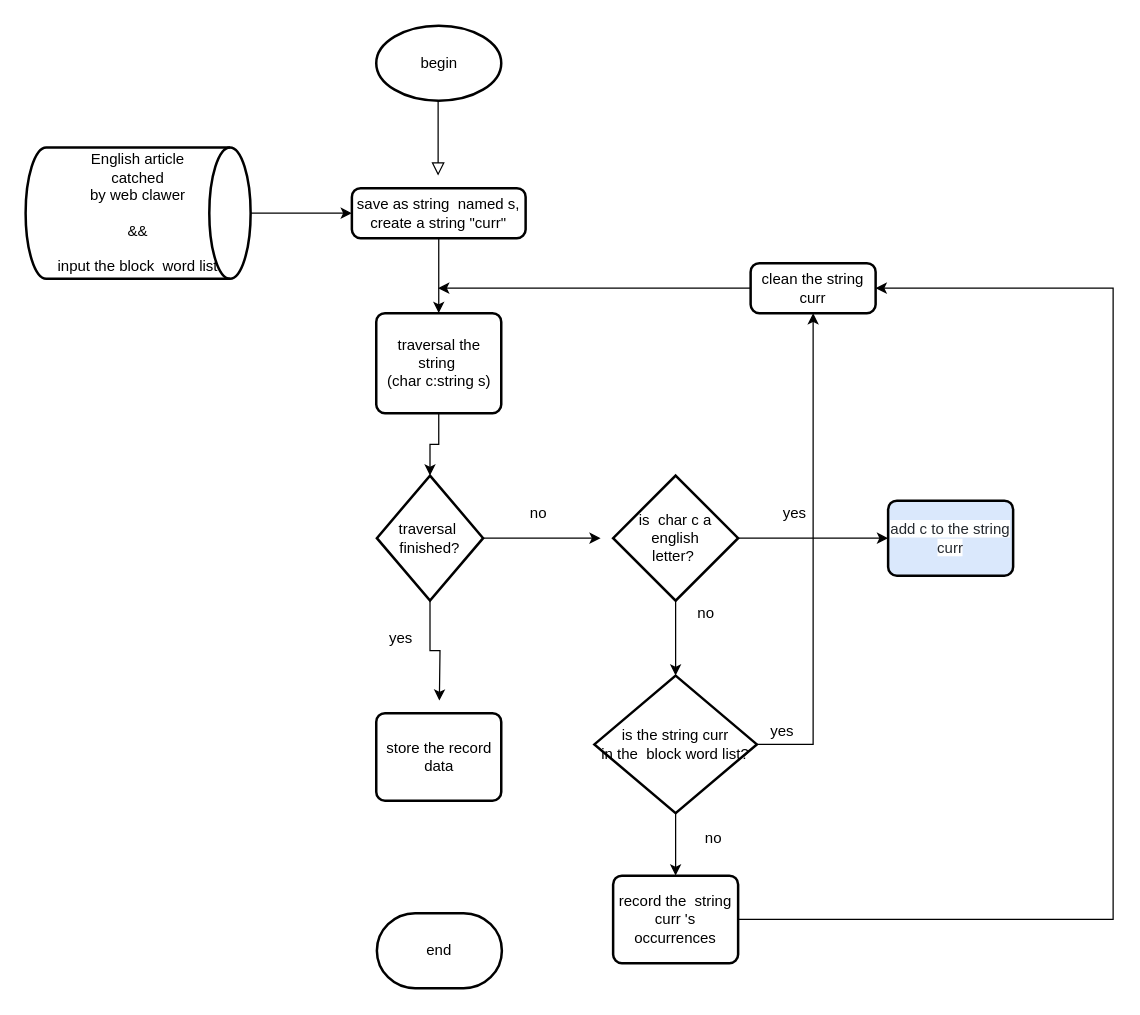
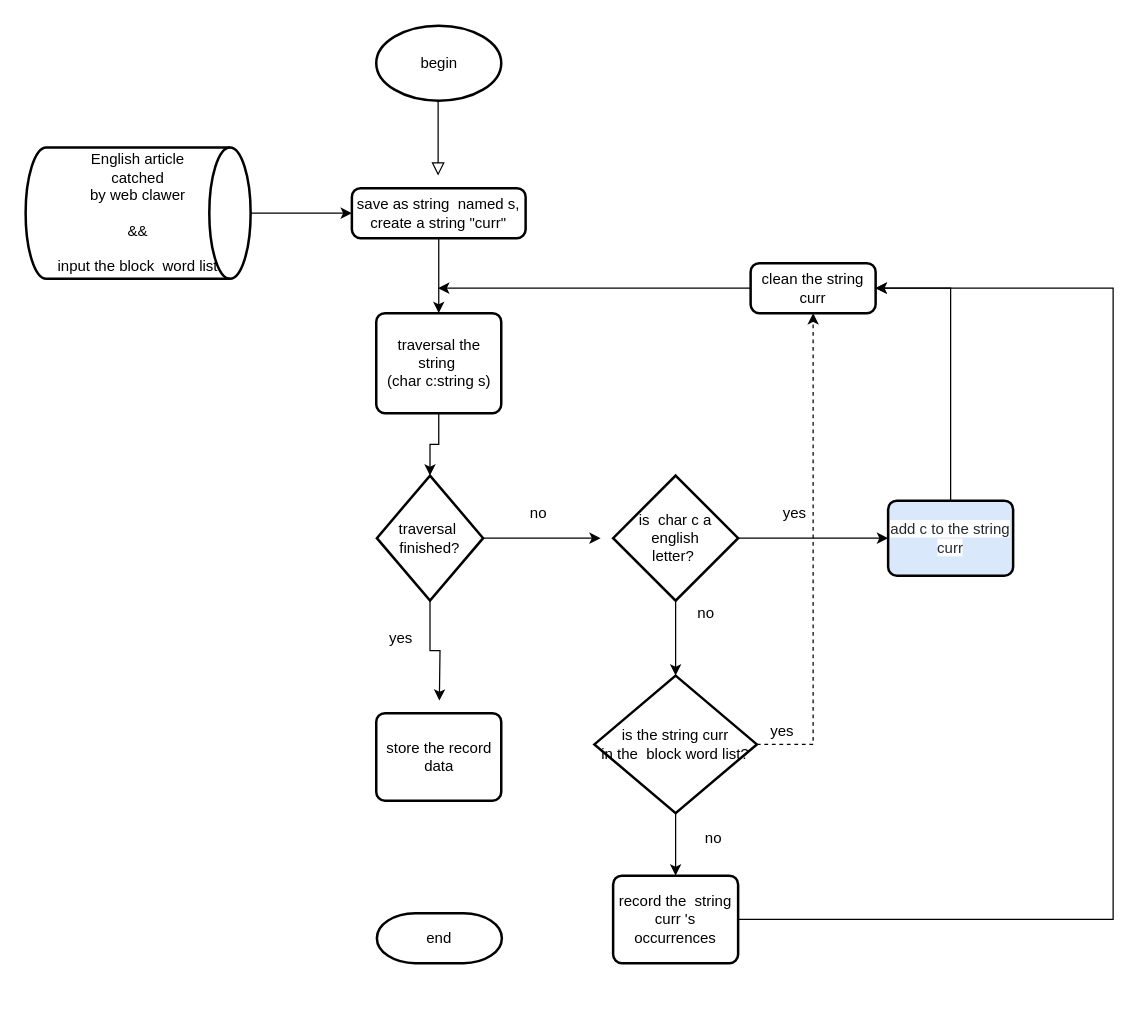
edge "add c to the string curr" -> "clean the string curr": added
edge "is the string curr in the block word list?" -> "clean the string curr": style solid -> dashed
node "end": size 125x75 -> 125x50
